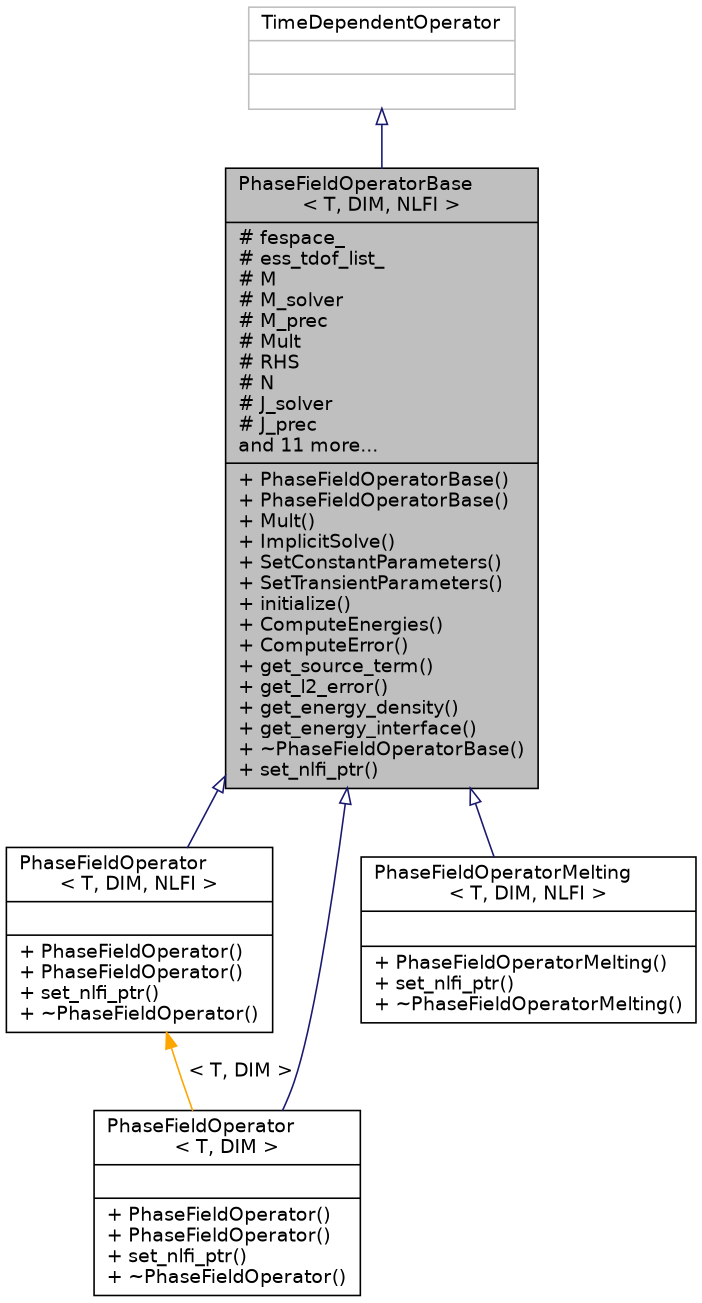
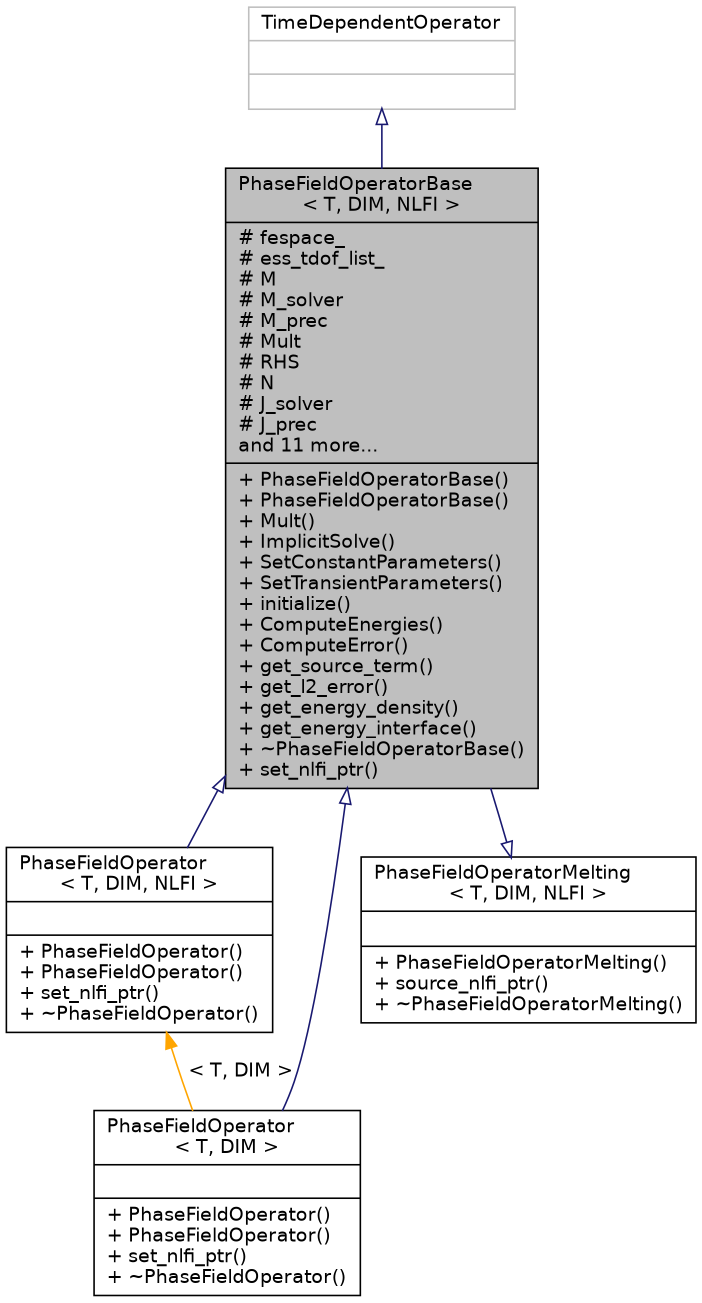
edge "PhaseFieldOperatorMelting" -> "PhaseFieldOperatorBase": reversed
node "PhaseFieldOperatorMelting": text "+ set_nlfi_ptr()" -> "+ source_nlfi_ptr()"
